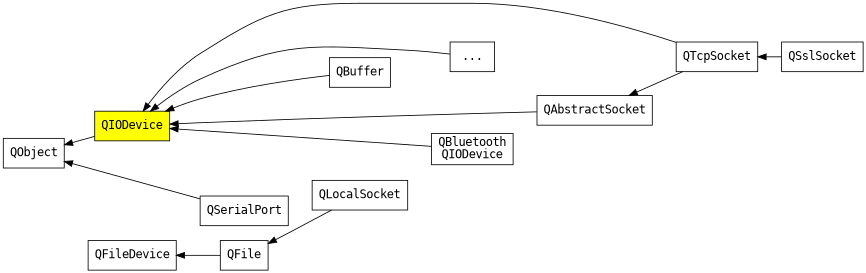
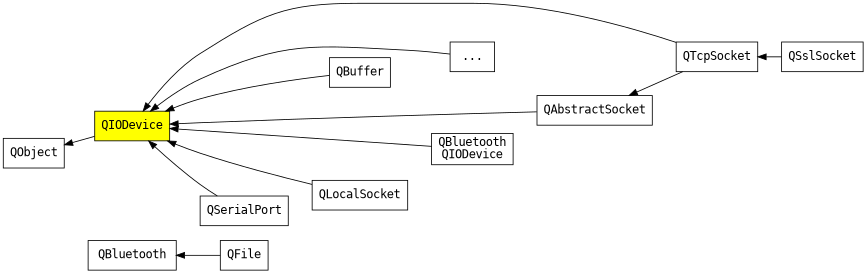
edge "QObject" -- "QSerialPort": now "QIODevice" -- "QSerialPort"
edge "QLocalSocket" -- "QFile": now "QLocalSocket" -- "QIODevice"
node "QFileDevice": label "QFileDevice" -> "QBluetooth"
